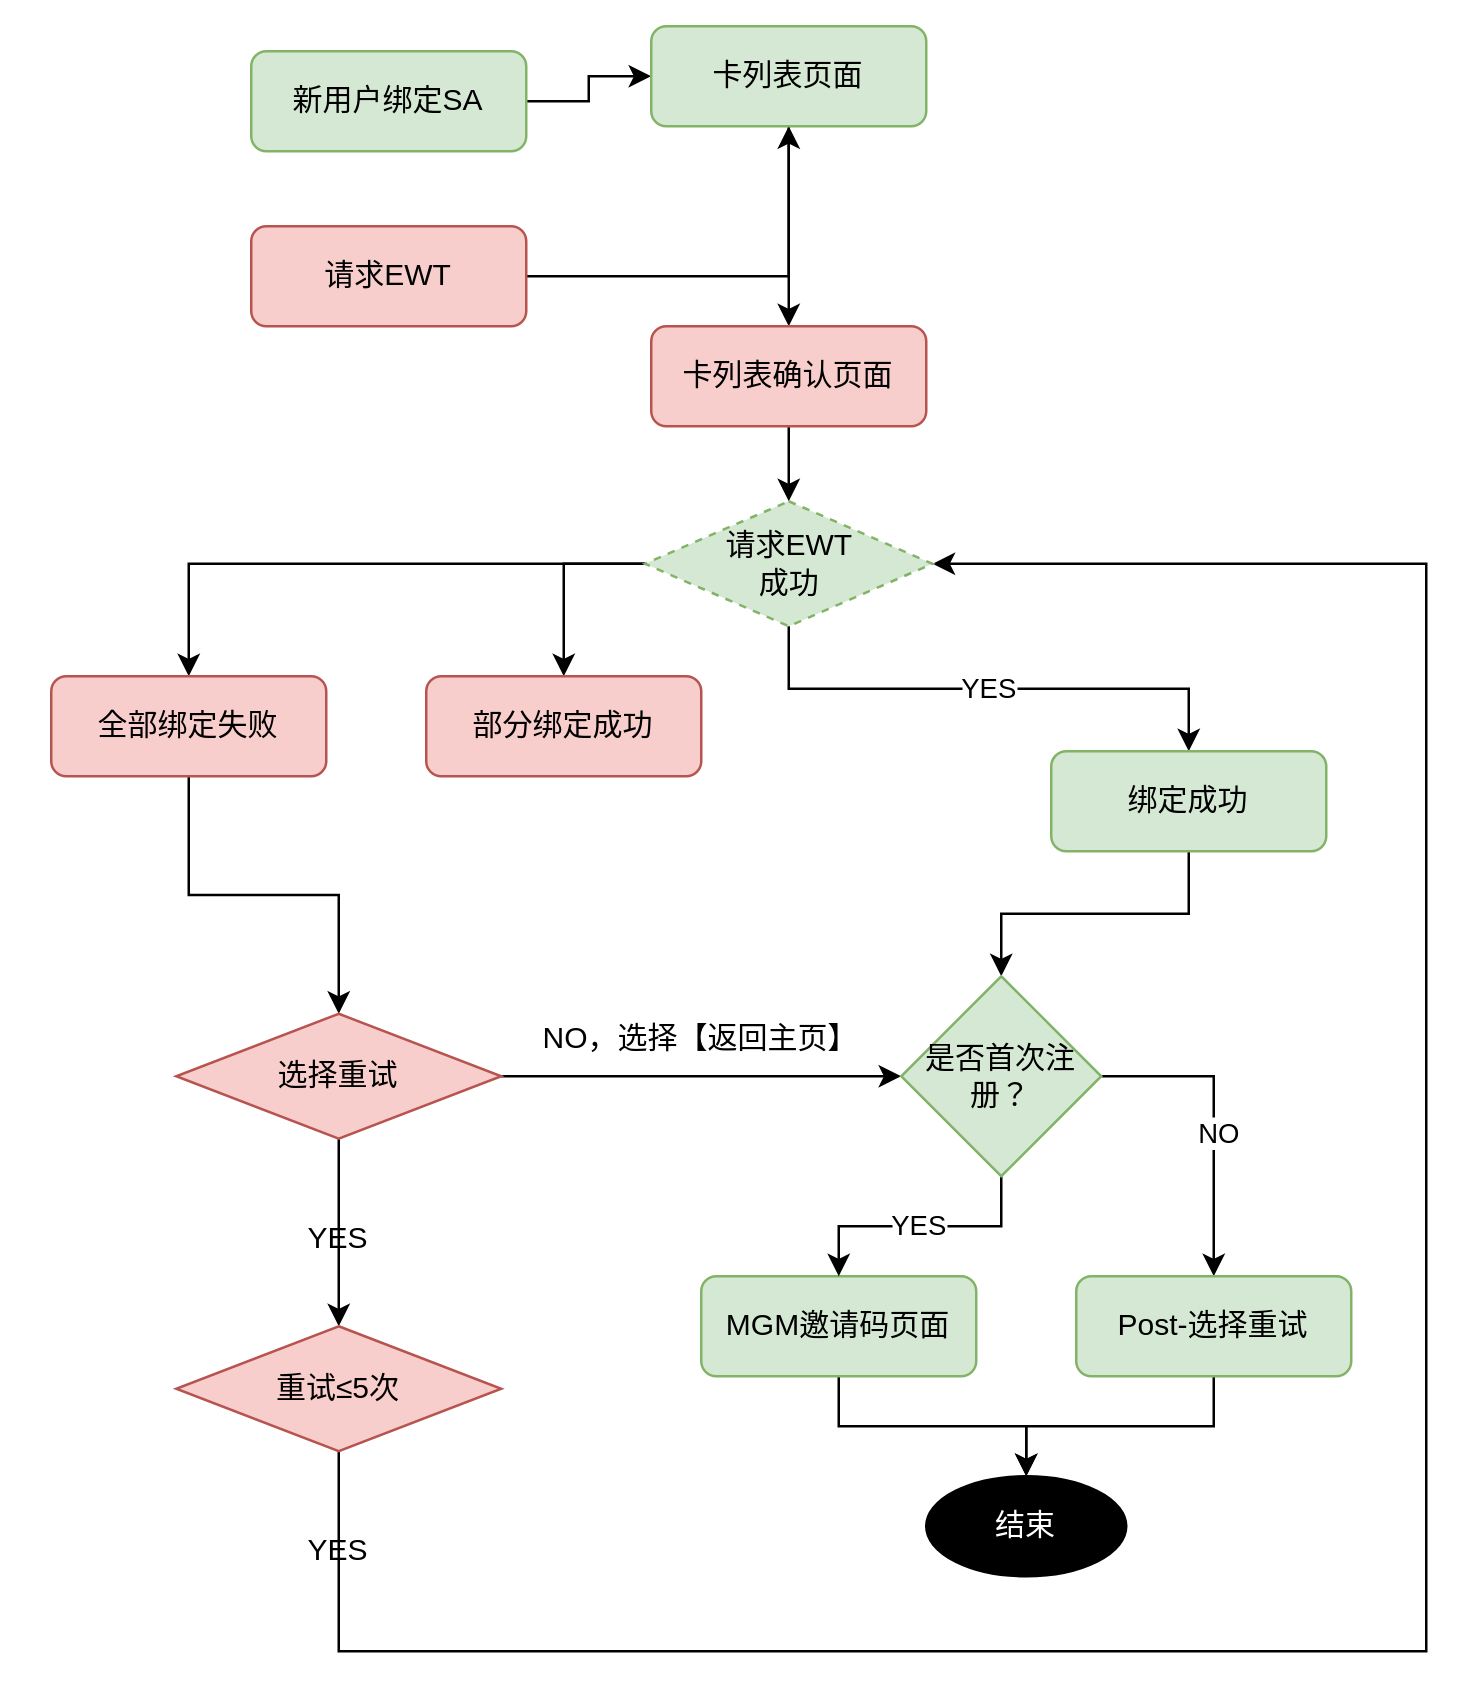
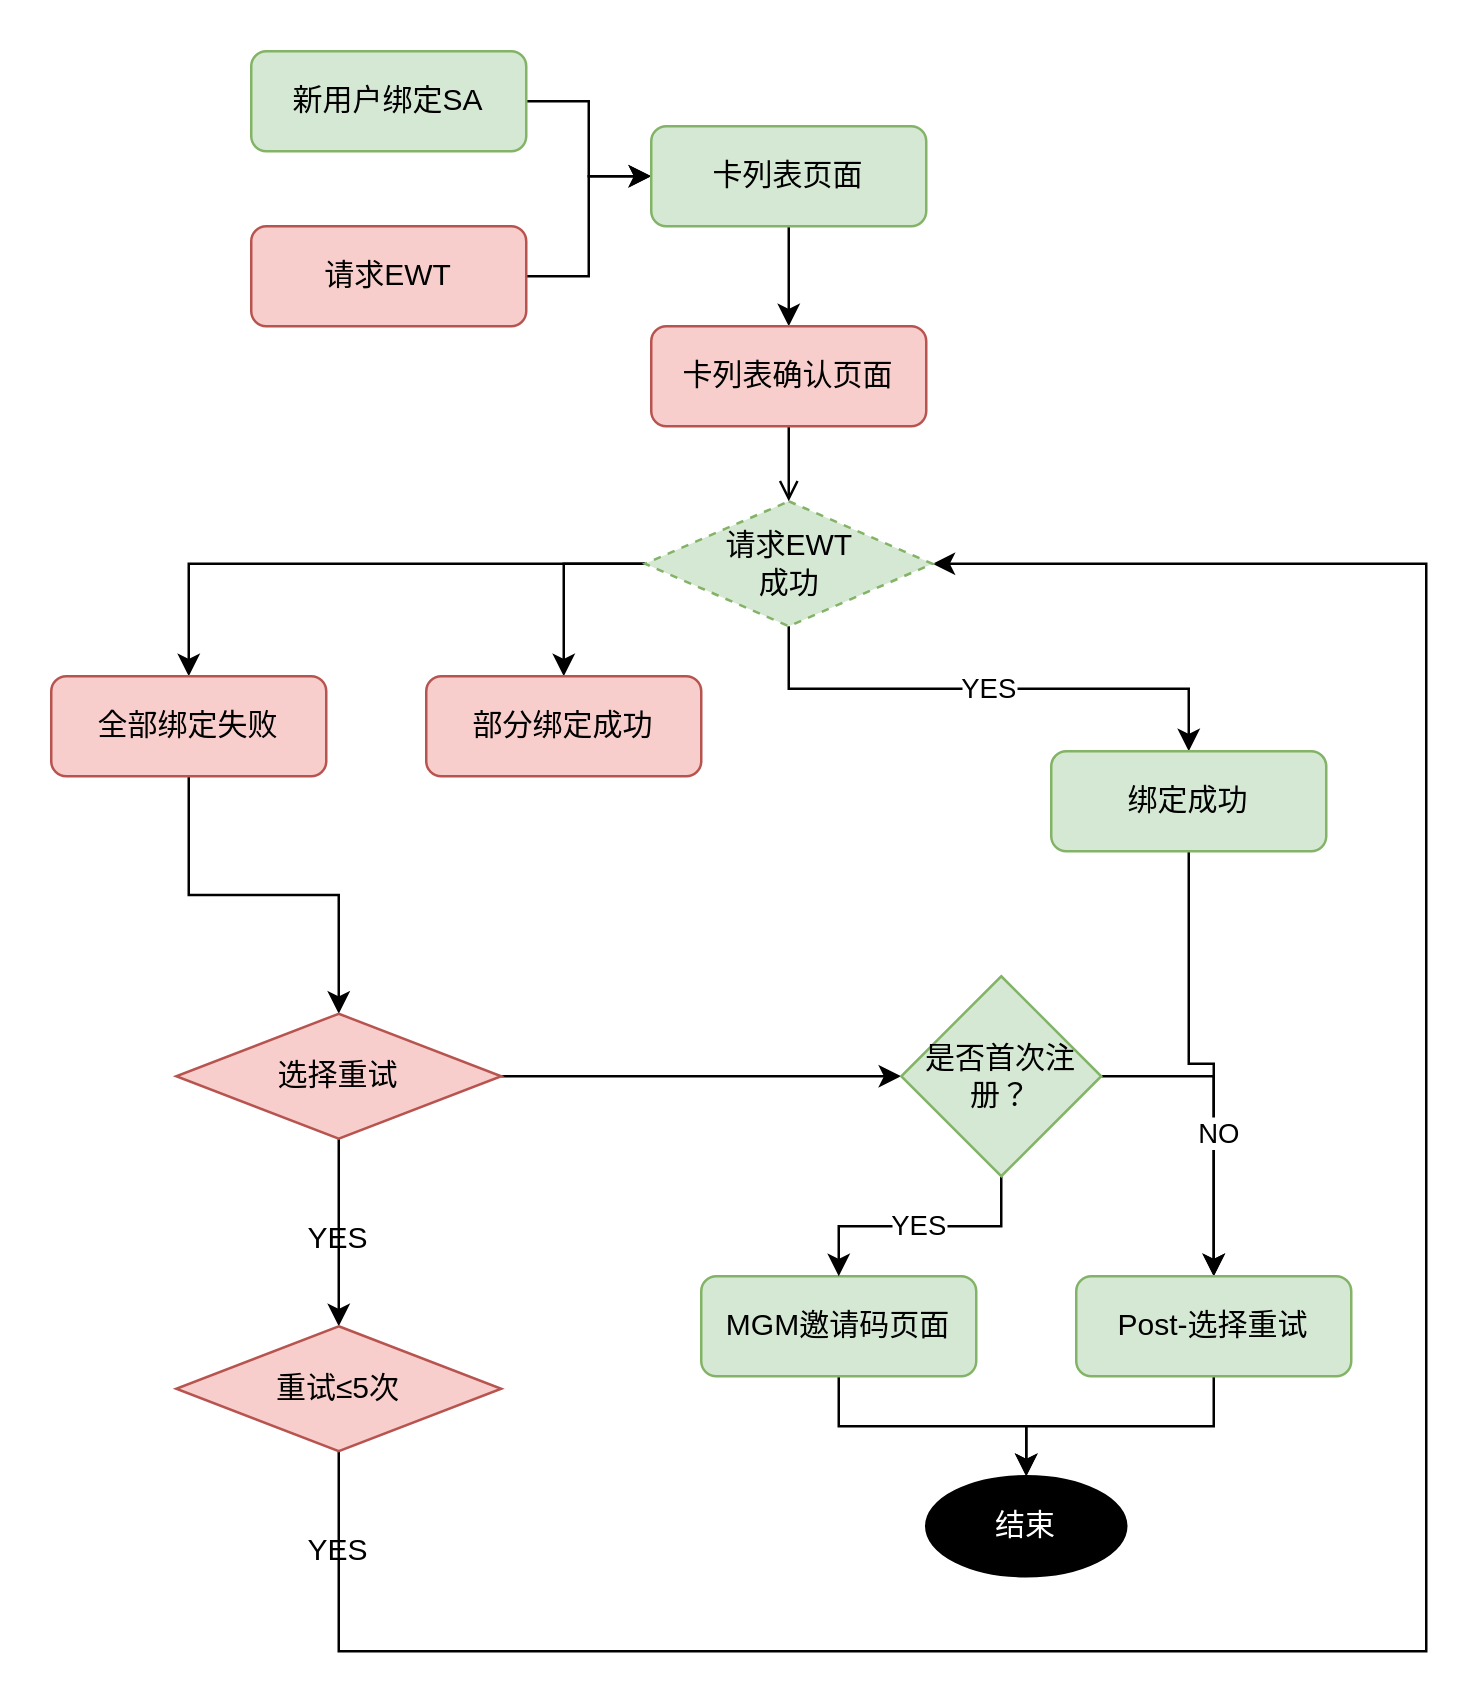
node "卡列表页面": moved (789, 76) -> (789, 176)
edge "卡列表确认页面" -> "请求EWT 成功": arrowhead classic -> open
edge "绑定成功" -> "是否首次注册？": now "绑定成功" -> "Post-选择重试"
node "NO，选择【返回主页】": removed
